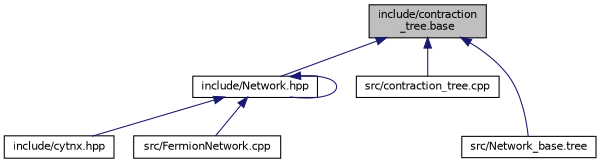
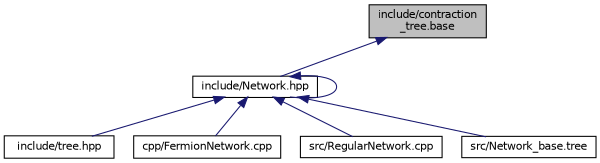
edge "src/Network_base.tree" -> "include/contraction _tree.base": now "src/Network_base.tree" -> "include/Network.hpp"
node "src/contraction_tree.cpp": removed
node "include/cytnx.hpp": label "include/cytnx.hpp" -> "include/tree.hpp"
node "src/FermionNetwork.cpp": label "src/FermionNetwork.cpp" -> "cpp/FermionNetwork.cpp"
node "src/RegularNetwork.cpp": added
